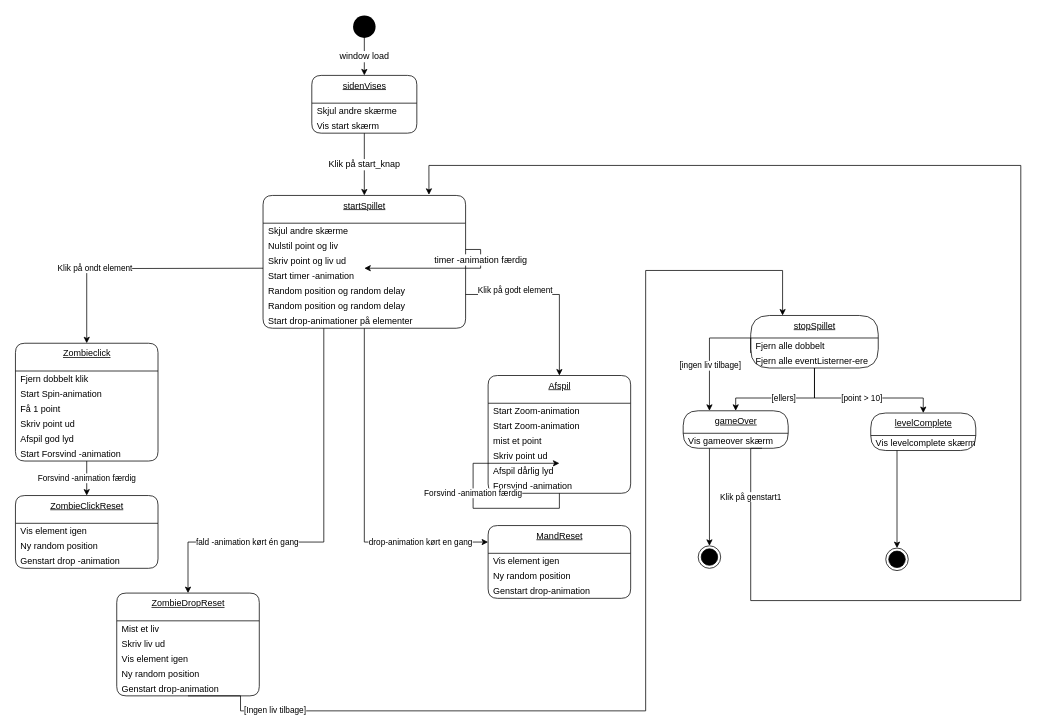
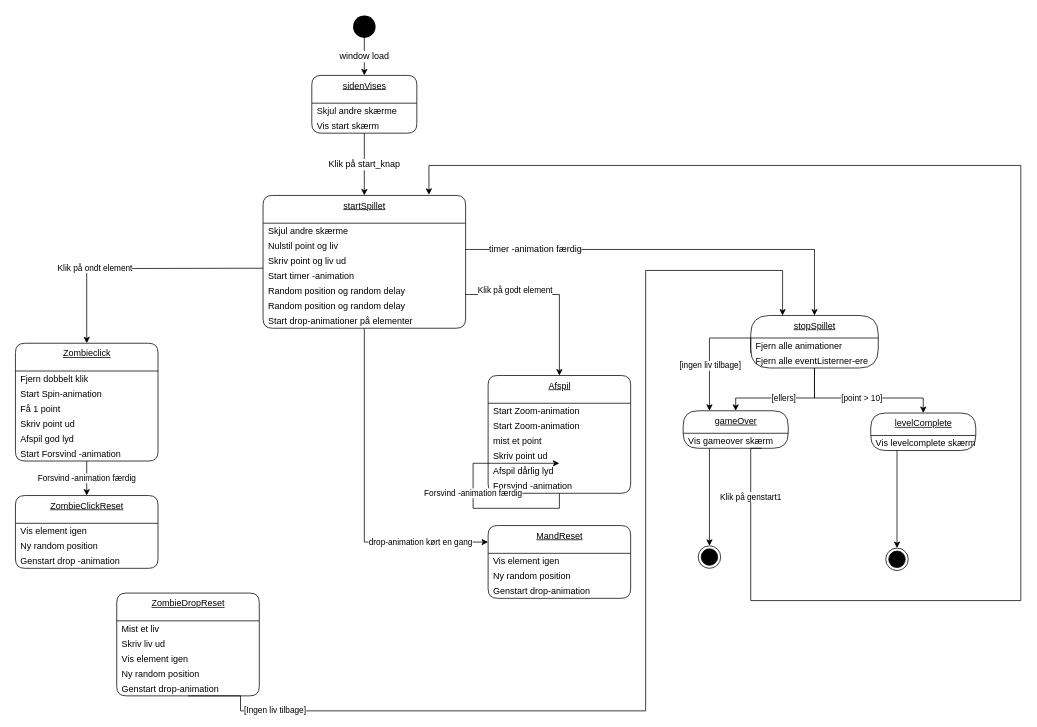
edge "Nulstil point og liv" -> "Skriv point og liv ud": now "Nulstil point og liv" -> "stopSpillet"
node "Fjern alle dobbelt": label "Fjern alle dobbelt" -> "Fjern alle animationer"
edge "Start drop-animationer på elementer" -> "ZombieDropReset": removed, label "fald -animation kørt én gang"
